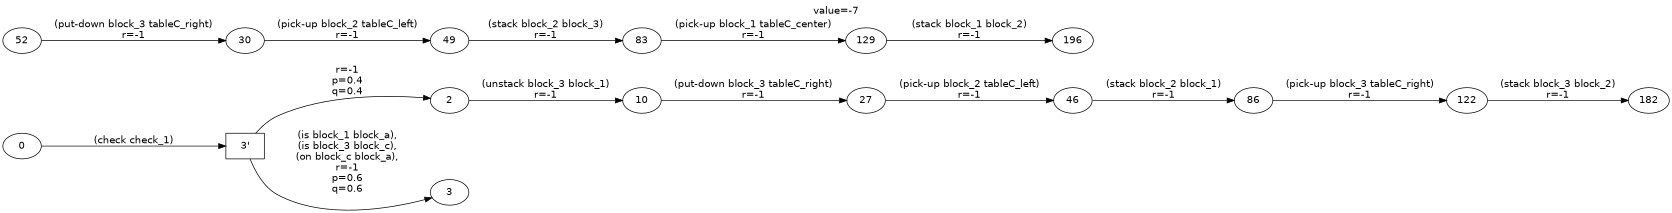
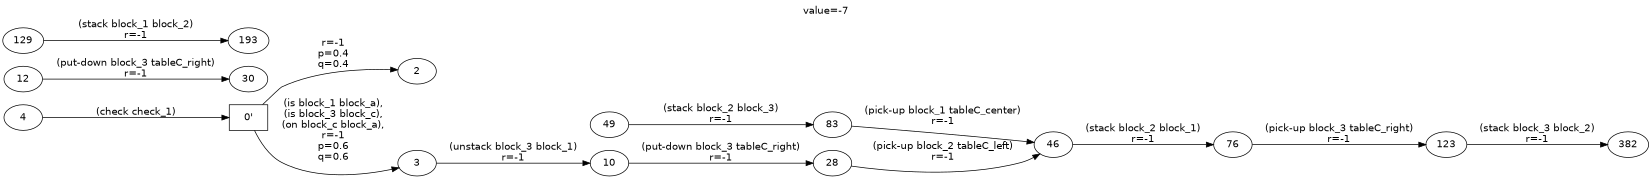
node "52": label "52" -> "12"
edge "30" -> "49": removed, label "(pick-up block_2 tableC_left) r=-1"
edge "83" -> "129": now "83" -> "46"
node "196": label "196" -> "193"
edge "2" -> "10": now "3" -> "10"
node "27": label "27" -> "28"
node "86": label "86" -> "76"
node "122": label "122" -> "123"
node "182": label "182" -> "382"
node "0": label "0" -> "4"
node "3'": label "3'" -> "0'"
